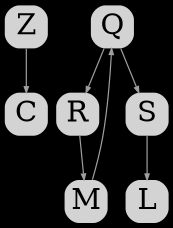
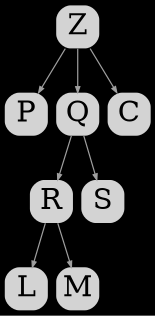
node "P": added
edge "M" -> "Q": now "Z" -> "Q"
edge "S" -> "L": now "R" -> "L"
